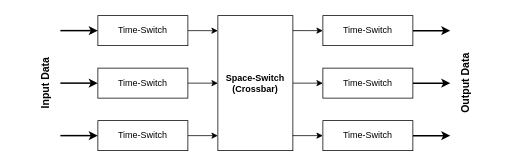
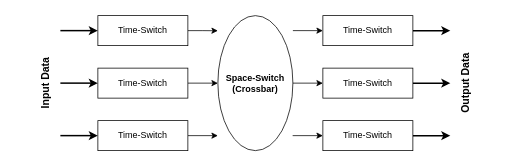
node "Space-Switch (Crossbar)": shape rectangle -> ellipse
